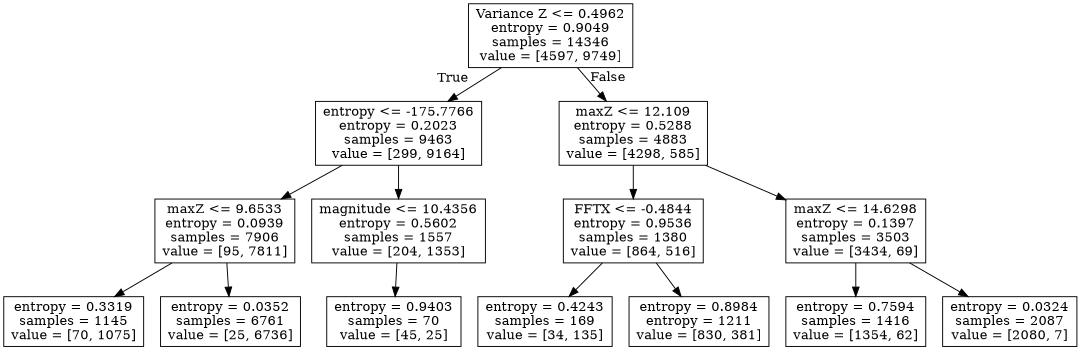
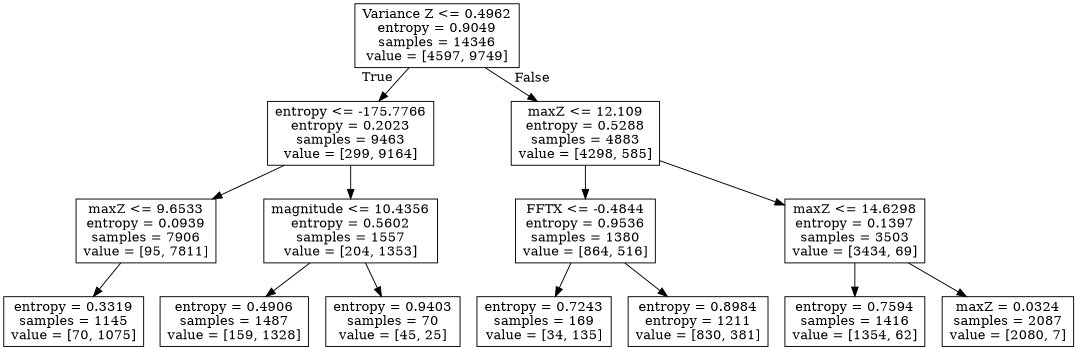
node "entropy = 0.0352 samples = 6761 value = [25, 6736]": removed
node "entropy = 0.4906 samples = 1487 value = [159, 1328]": added
node "entropy = 0.4243 samples = 169 value = [34, 135]": label "entropy = 0.4243 samples = 169 value = [34, 135]" -> "entropy = 0.7243 samples = 169 value = [34, 135]"
node "entropy = 0.0324 samples = 2087 value = [2080, 7]": label "entropy = 0.0324 samples = 2087 value = [2080, 7]" -> "maxZ = 0.0324 samples = 2087 value = [2080, 7]"
